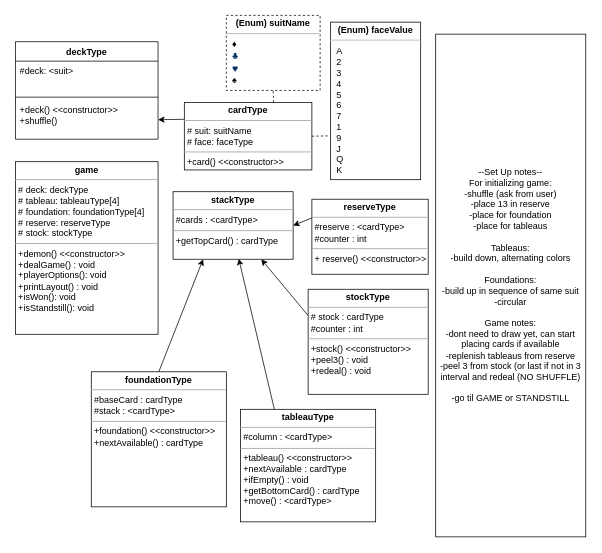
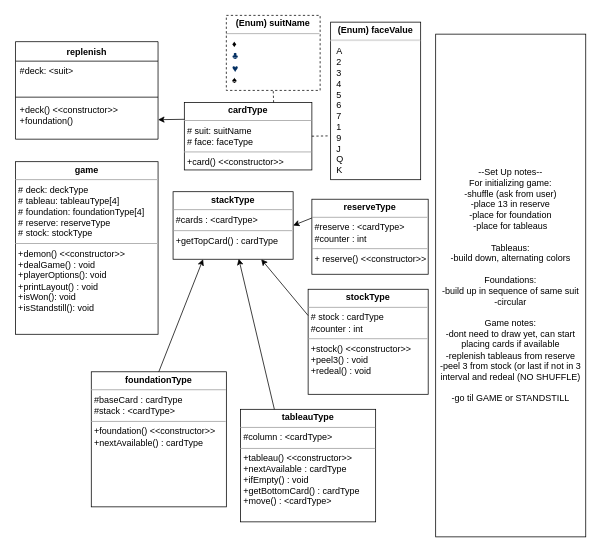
node "deckType": label "deckType" -> "replenish"
node "+deck() <<constructor>> +shuffle()": label "+deck() <<constructor>> +shuffle()" -> "+deck() <<constructor>> +foundation()"
